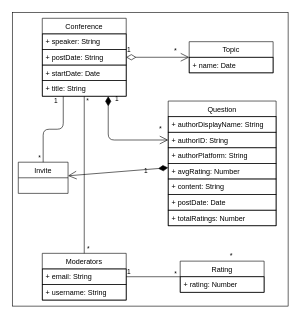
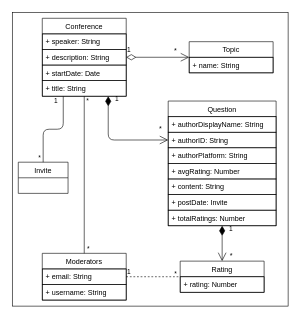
node "+ postDate: String": label "+ postDate: String" -> "+ description: String"
node "+ name: Date": label "+ name: Date" -> "+ name: String"
edge "Question" -- "Invite": now "Question" -- "Rating"
node "+ postDate: Date": label "+ postDate: Date" -> "+ postDate: Invite"
edge "Moderators" -- "Rating": style solid -> dashed
